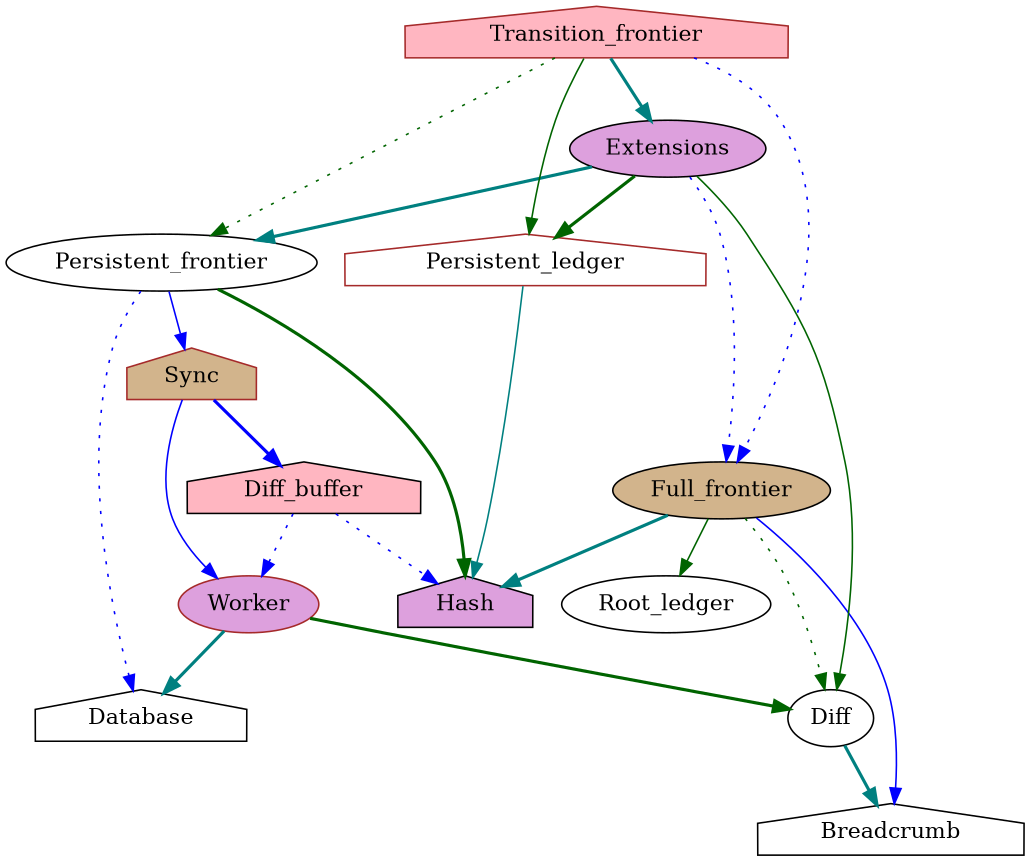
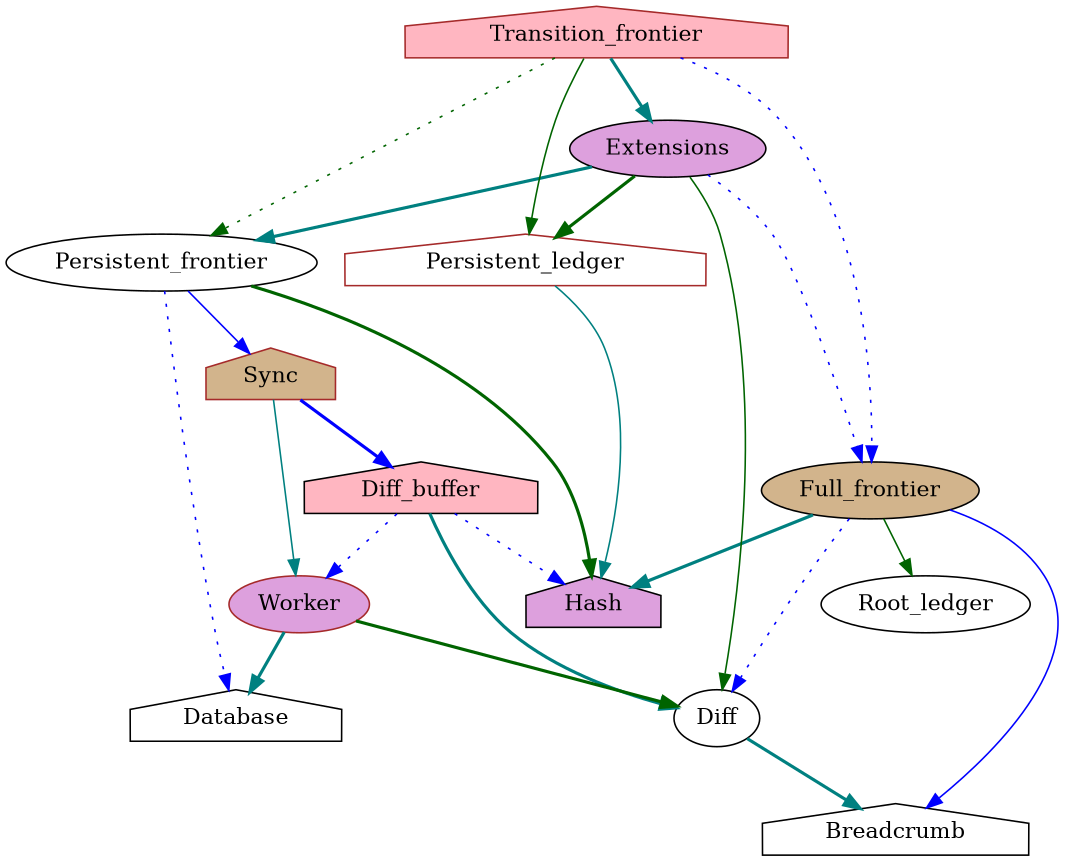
edge "Sync" -> "Worker": color blue -> teal
edge "Full_frontier" -> "Diff": color darkgreen -> blue
edge "Diff_buffer" -> "Diff": added
